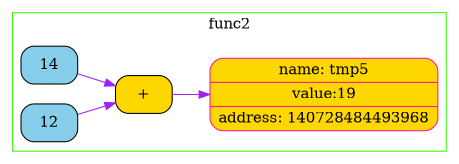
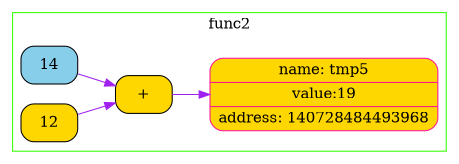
node "12": fillcolor skyblue -> gold
